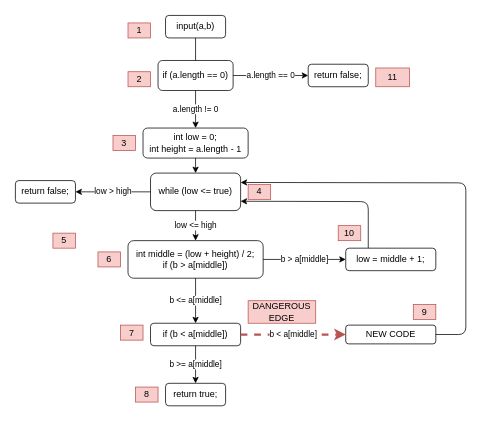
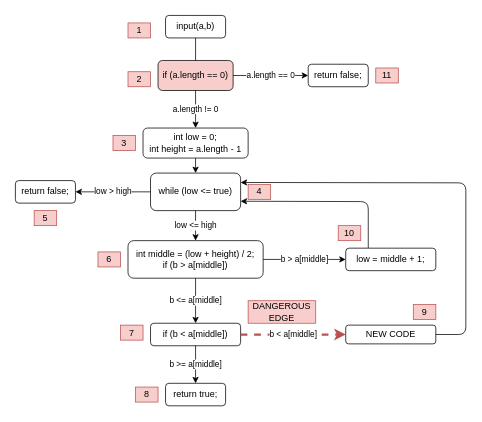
node "if (a.length == 0)": fillcolor #ffffff -> #f8cecc
node "11": size 34x19 -> 23x15
node "5": moved (64, 240) -> (45, 218)
